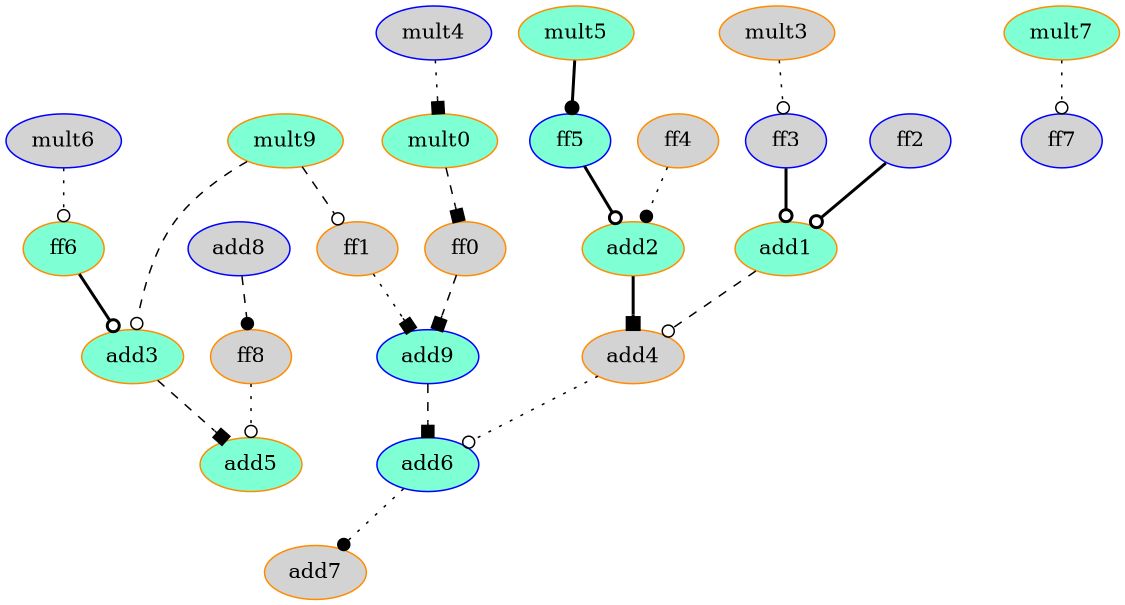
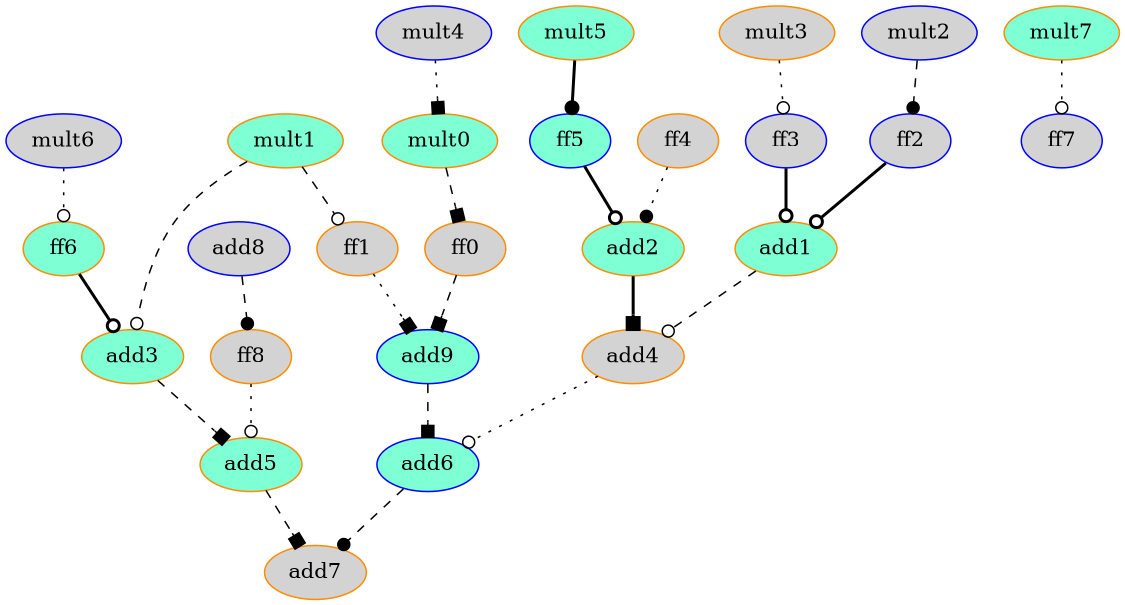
node "mult2": added
node "mult9": label "mult9" -> "mult1"
edge "add5" -> "add7": added
edge "add6" -> "add7": style dotted -> dashed
